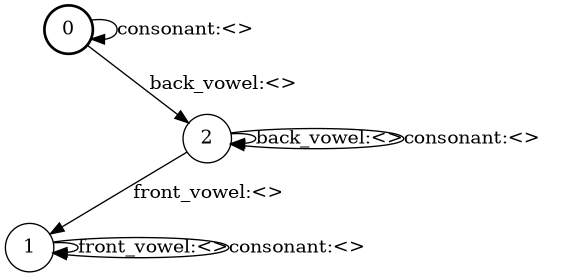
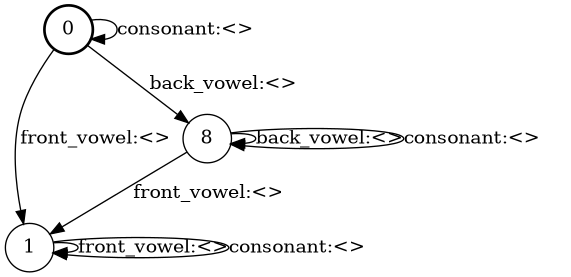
edge "0" -> "1": added, label "front_vowel:<>"
node "2": label "2" -> "8"
